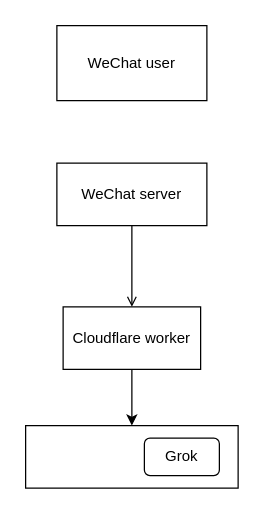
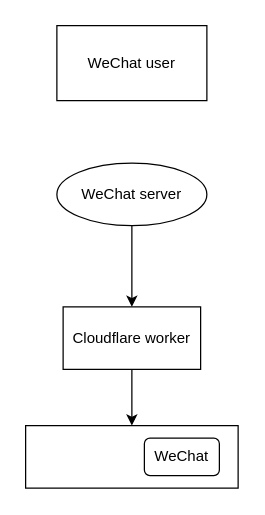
node "WeChat server": shape rectangle -> ellipse
edge "WeChat server" -> "Cloudflare worker": arrowhead open -> classic
node "Grok": label "Grok" -> "WeChat"
